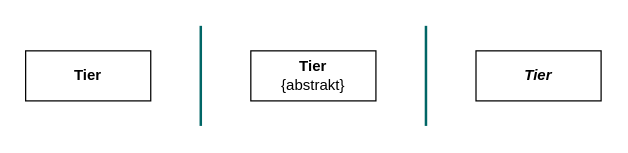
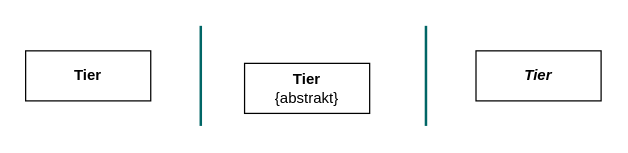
node "Tier {abstrakt}": moved (313, 76) -> (307, 88)
